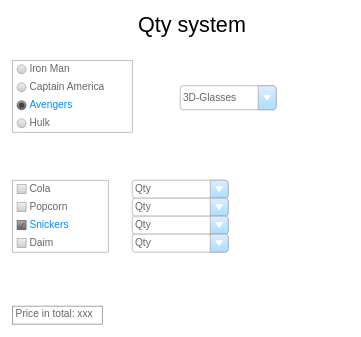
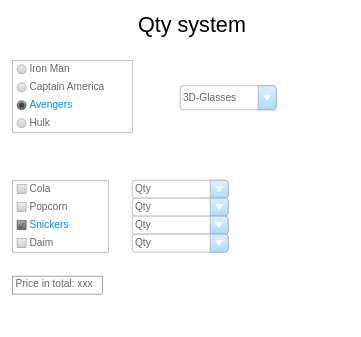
node "Price in total: xxx": moved (57, 315) -> (57, 285)
